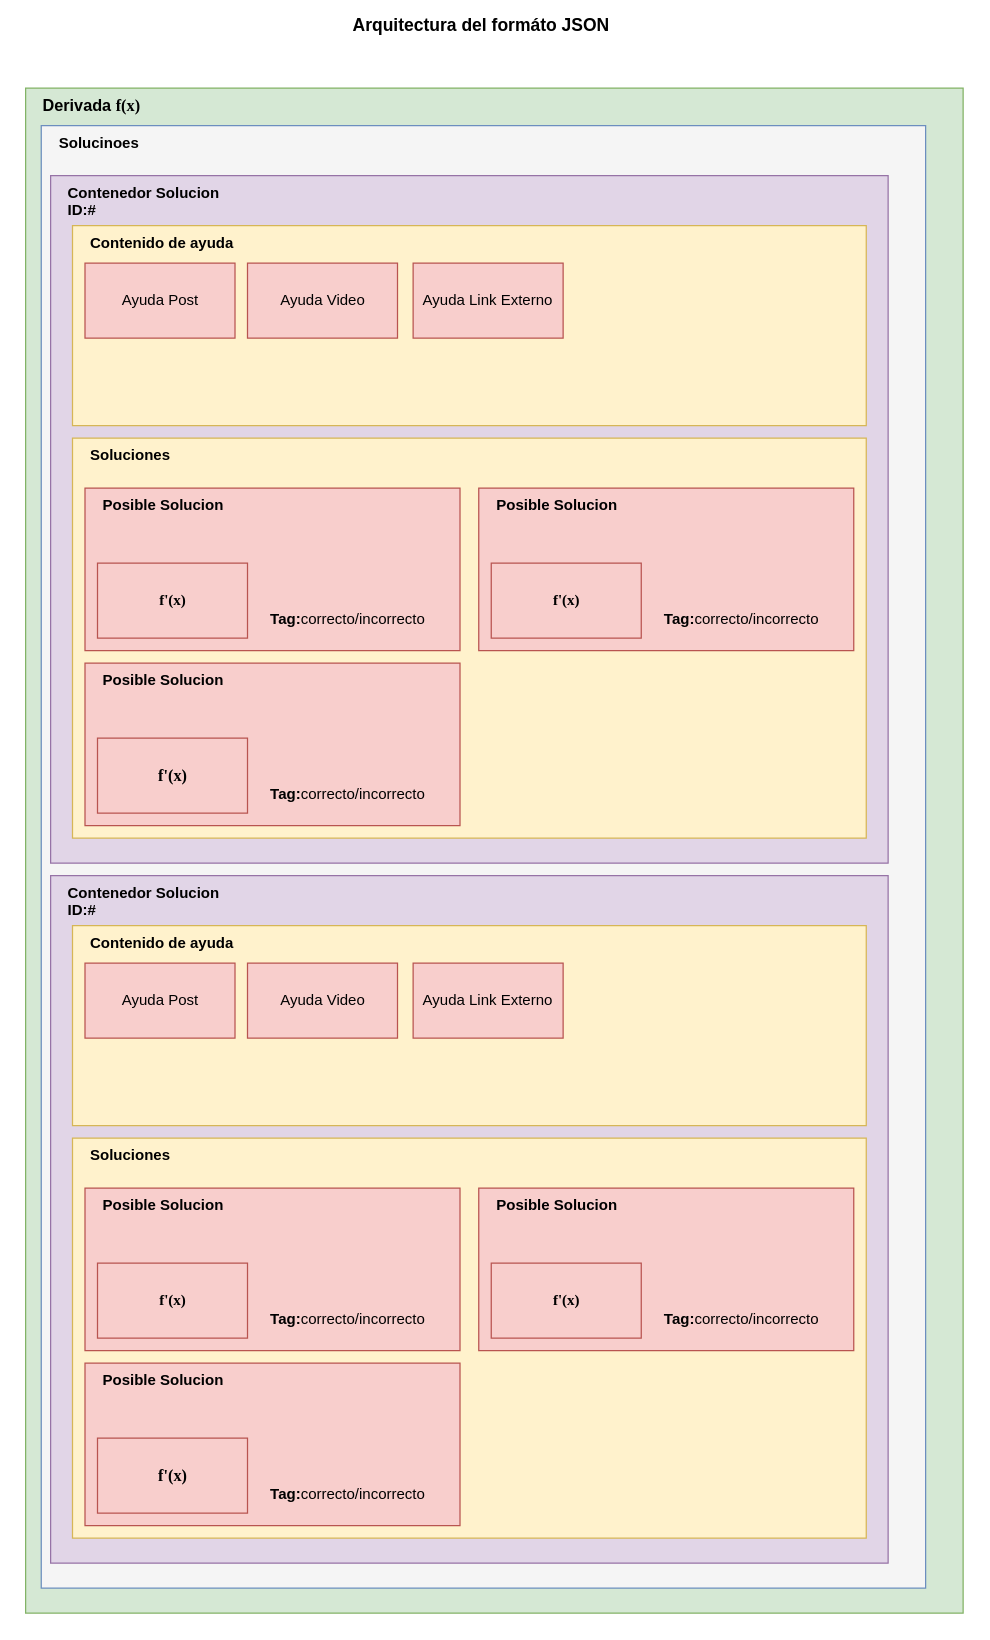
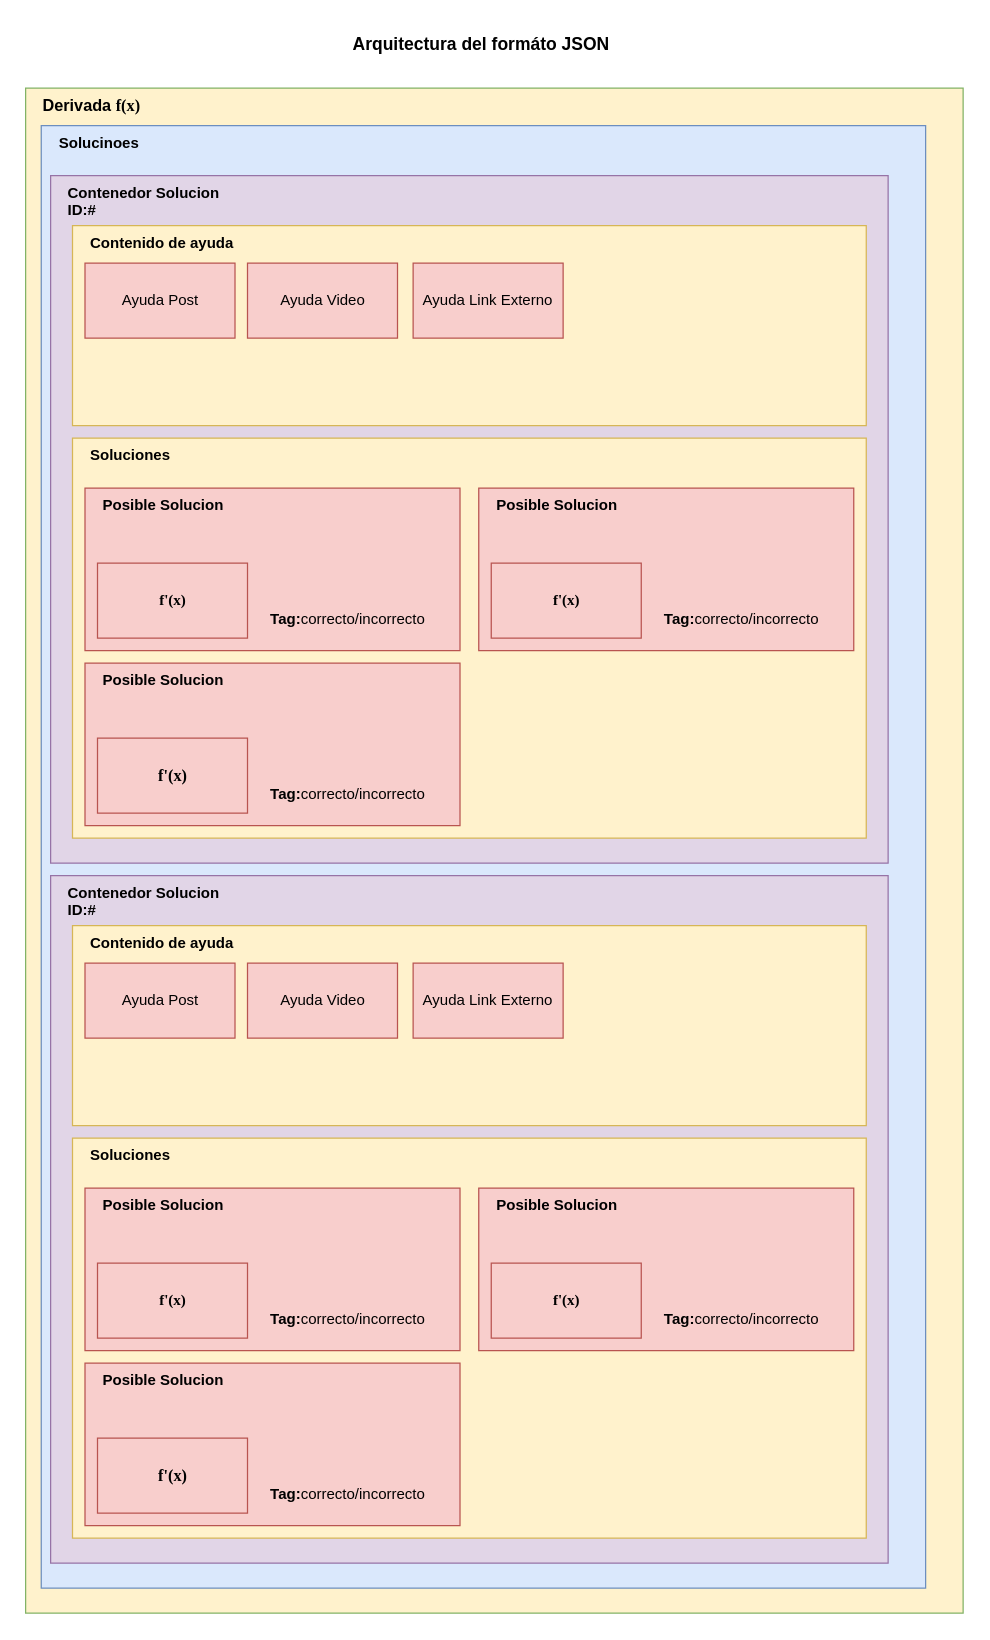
node "Arquitectura del formáto JSON": moved (494, 26) -> (494, 44)
node "Derivada f(x)": fillcolor #d5e8d4 -> #fff2cc
node "Solucinoes": fillcolor #f5f5f5 -> #dae8fc
